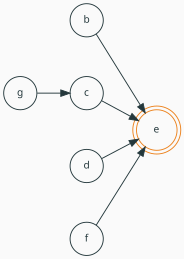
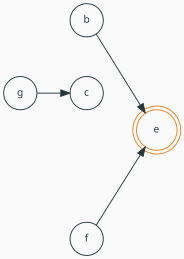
edge "c" -> "e": removed
node "d": removed
